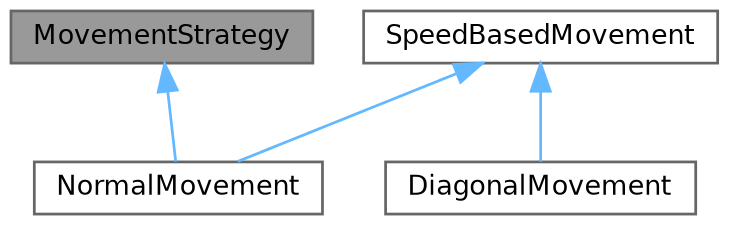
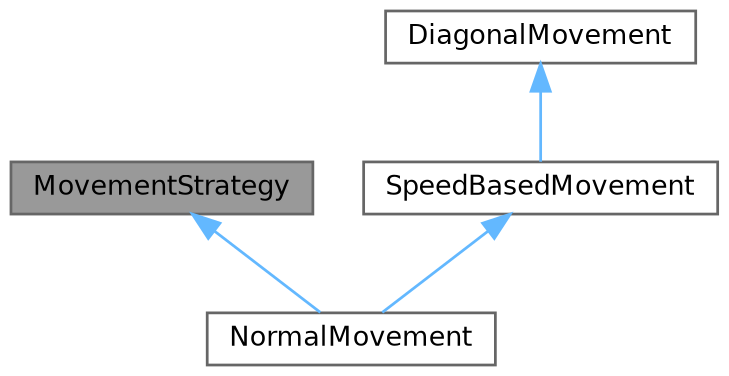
edge "DiagonalMovement" -> "SpeedBasedMovement": reversed
